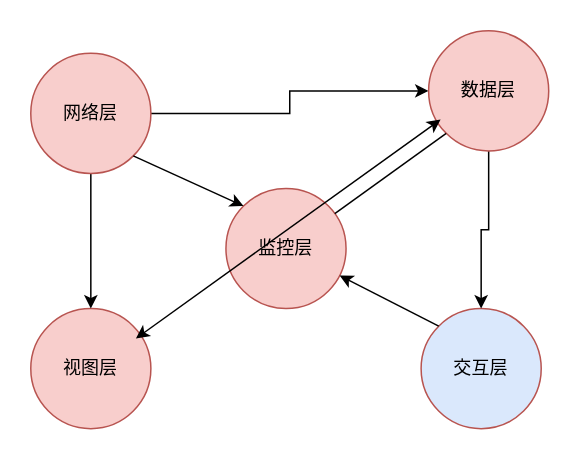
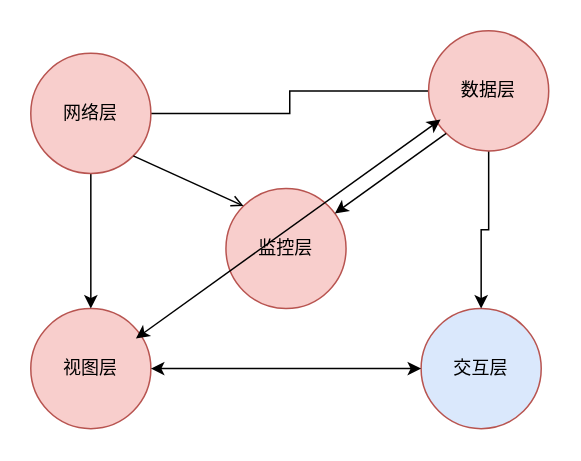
edge "网络层" -> "数据层": arrowhead classic -> none
edge "网络层" -> "监控层": arrowhead classic -> open
edge "数据层" -- "监控层": arrowhead none -> classic
edge "交互层" -> "监控层": removed
edge "视图层" -- "交互层": added
